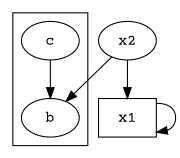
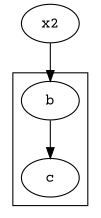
edge "c" -> "b": reversed
node "x1": removed
